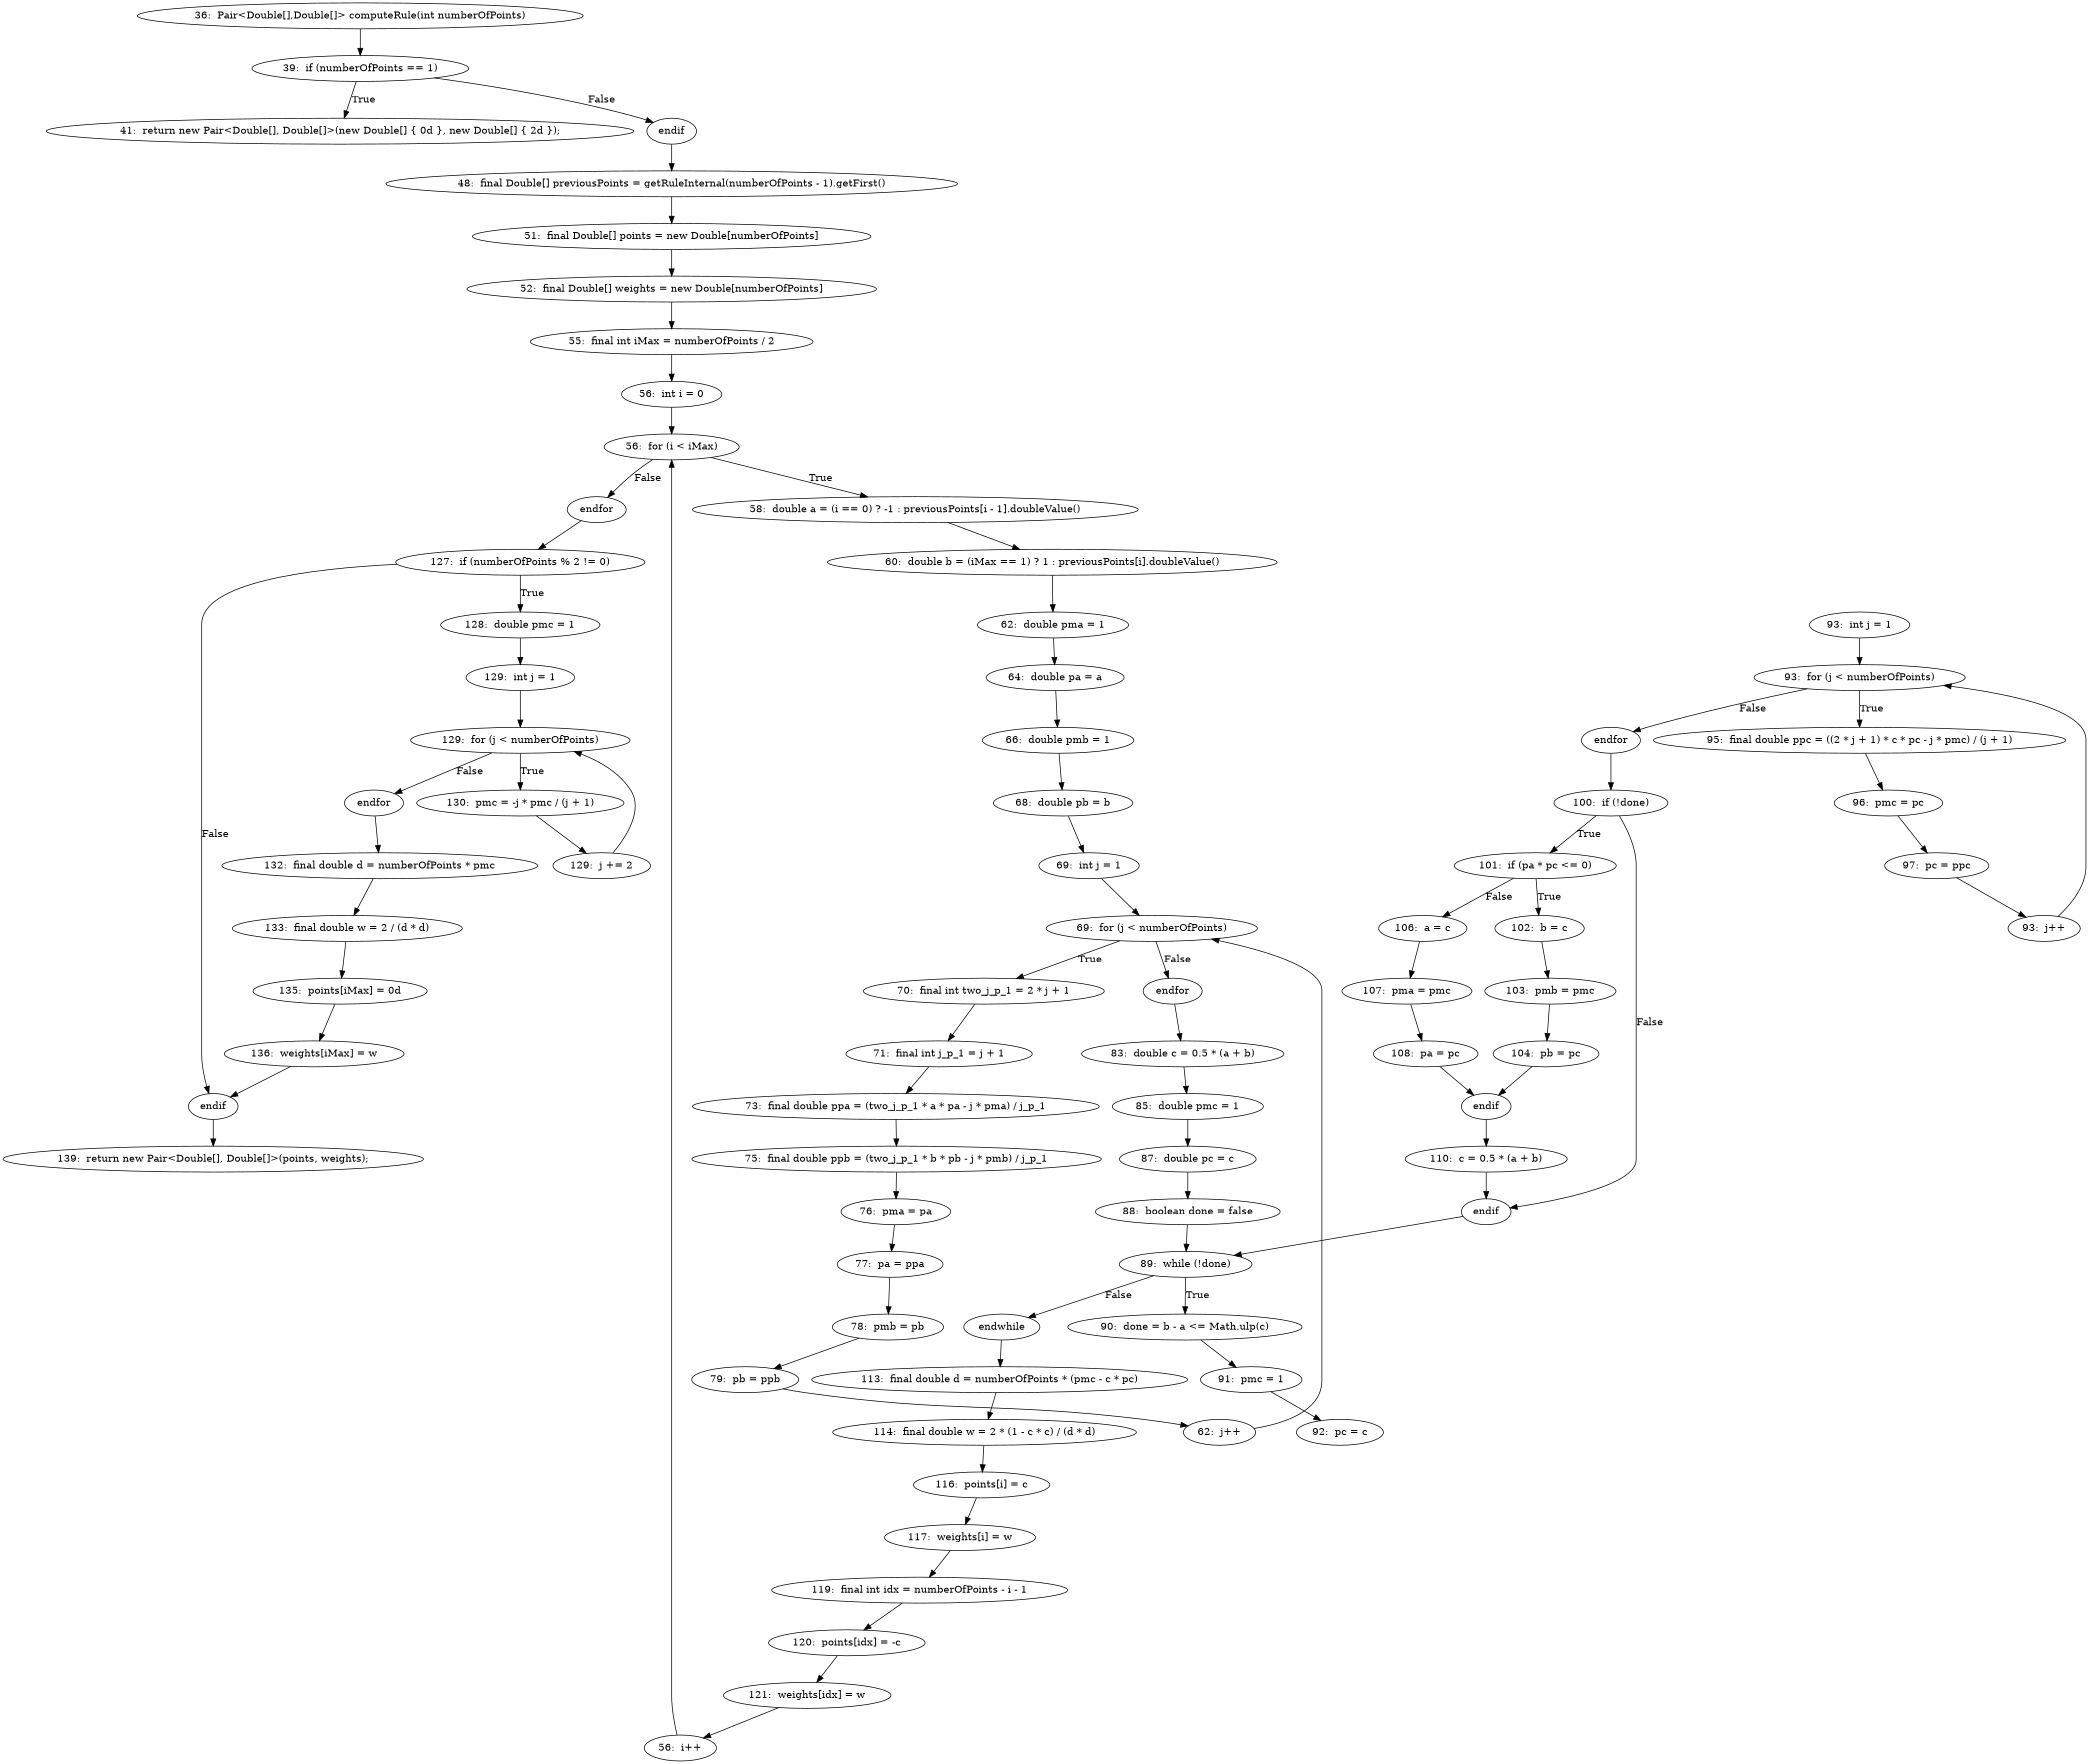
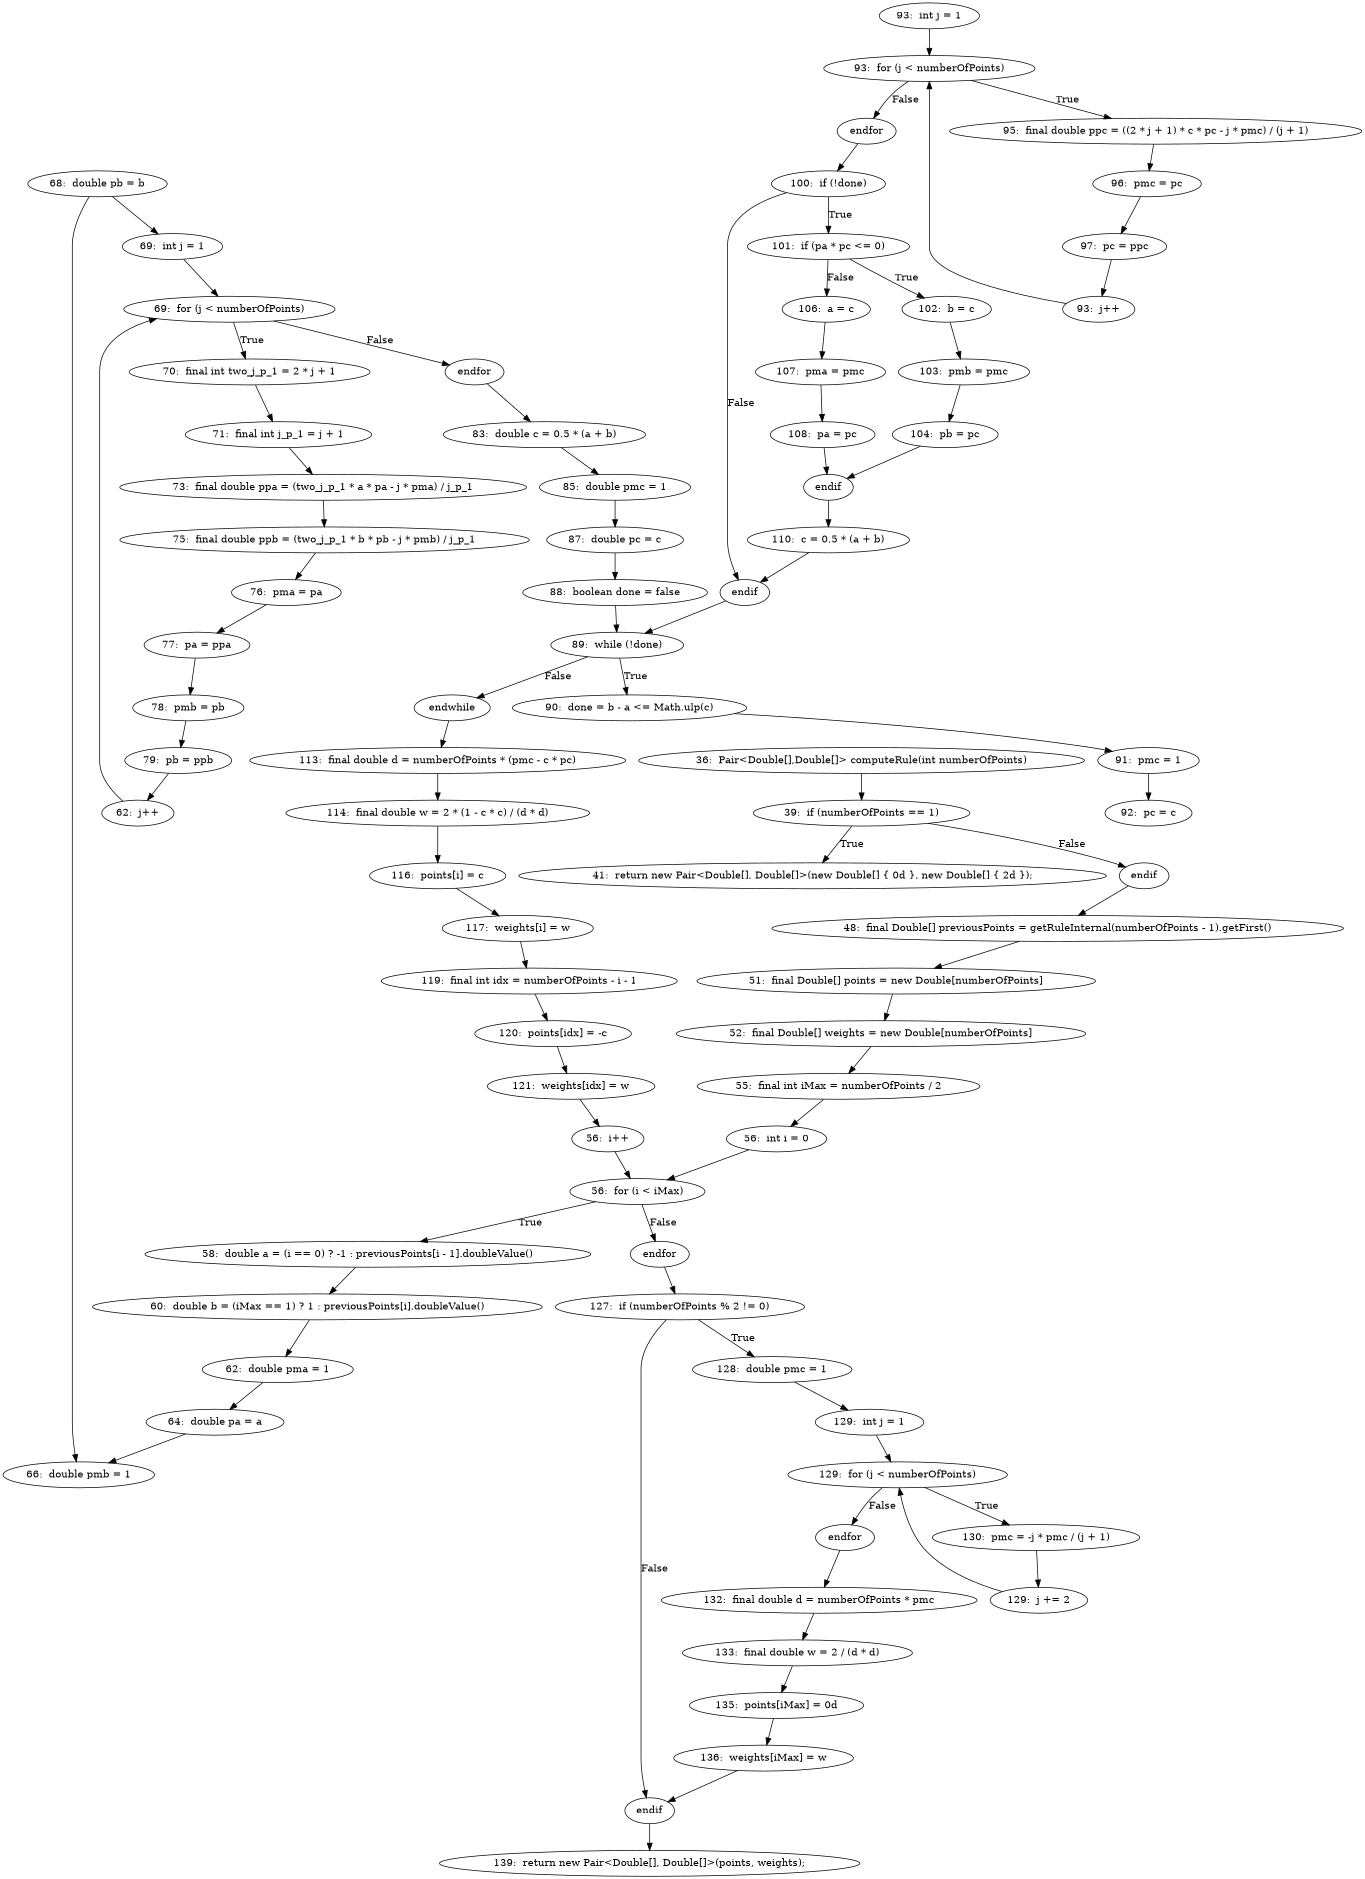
edge "66:  double pmb = 1" -> "68:  double pb = b": reversed
